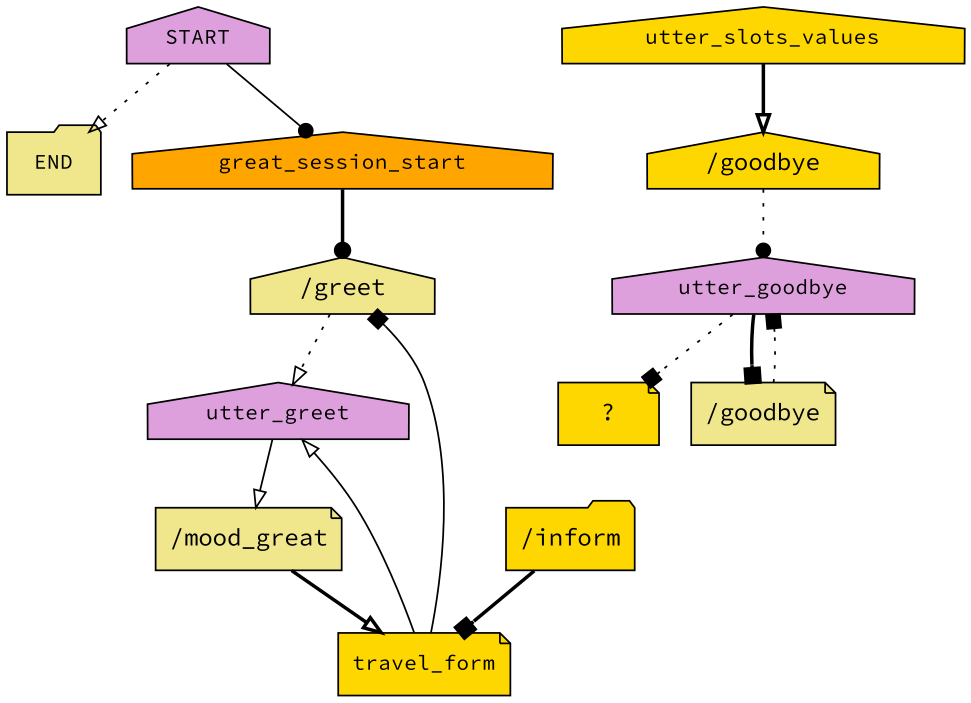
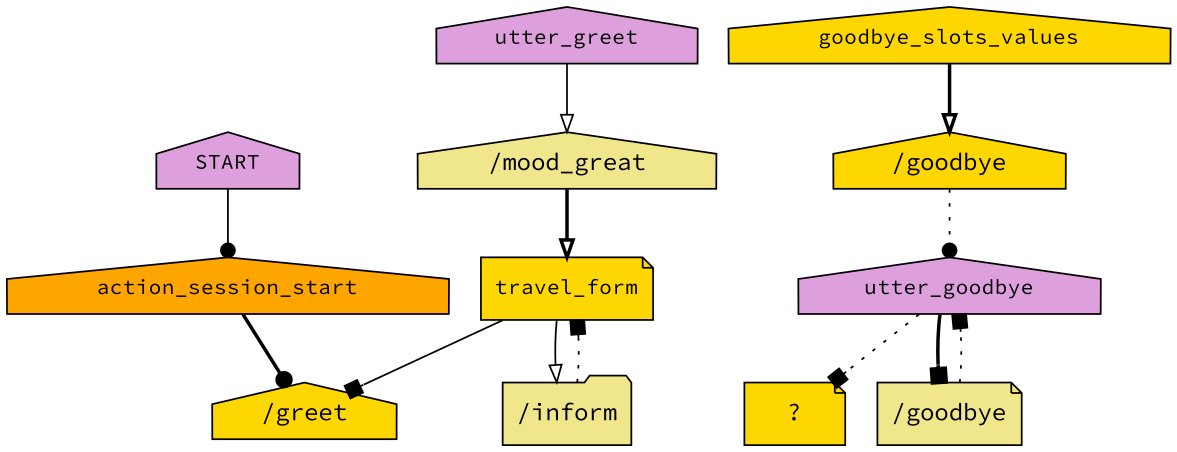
node "utter_slots_values": label "utter_slots_values" -> "goodbye_slots_values"
node "END": removed
node "great_session_start": label "great_session_start" -> "action_session_start"
node "/greet": fillcolor khaki -> gold
edge "/greet" -> "utter_greet": removed
edge "travel_form" -> "utter_greet": now "travel_form" -> "/inform"
node "/mood_great": shape note -> house
node "/inform": fillcolor gold -> khaki
edge "/inform" -> "travel_form": style bold -> dotted
